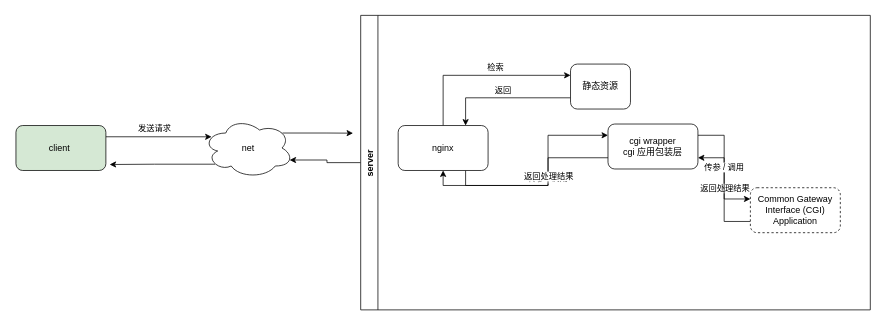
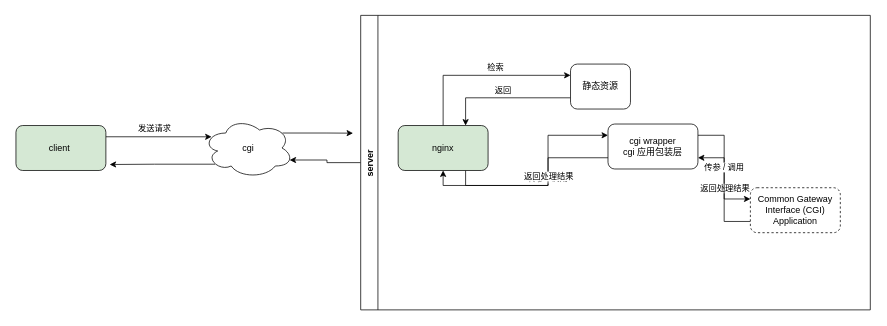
node "net": label "net" -> "cgi"
node "nginx": fillcolor #ffffff -> #d5e8d4
